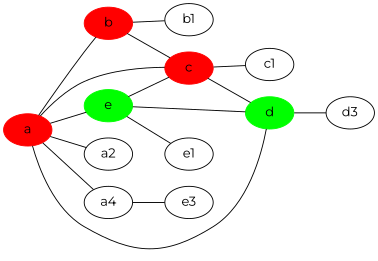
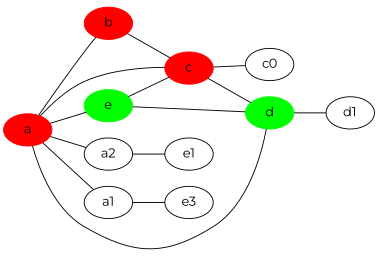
node "b1": removed
node "c1": label "c1" -> "c0"
node "d3": label "d3" -> "d1"
edge "e" -- "e1": now "a2" -- "e1"
node "a4": label "a4" -> "a1"
